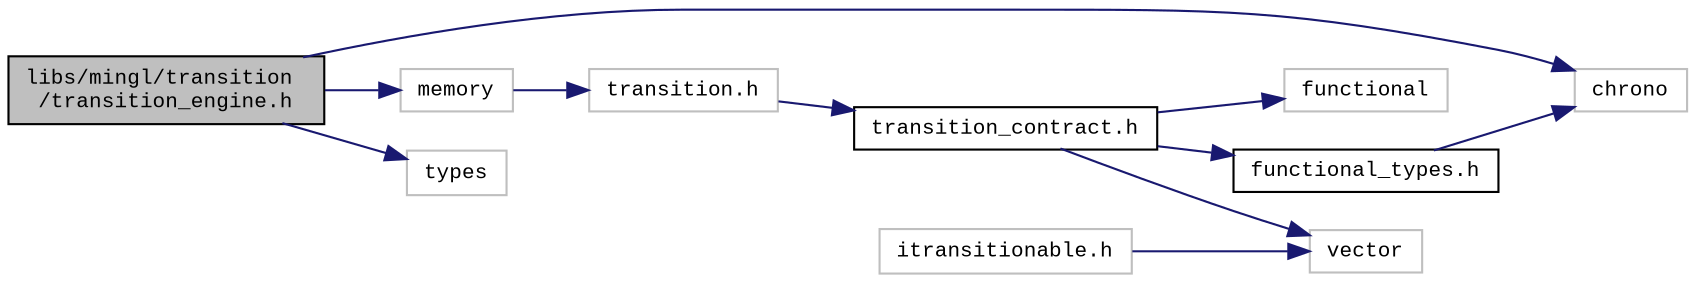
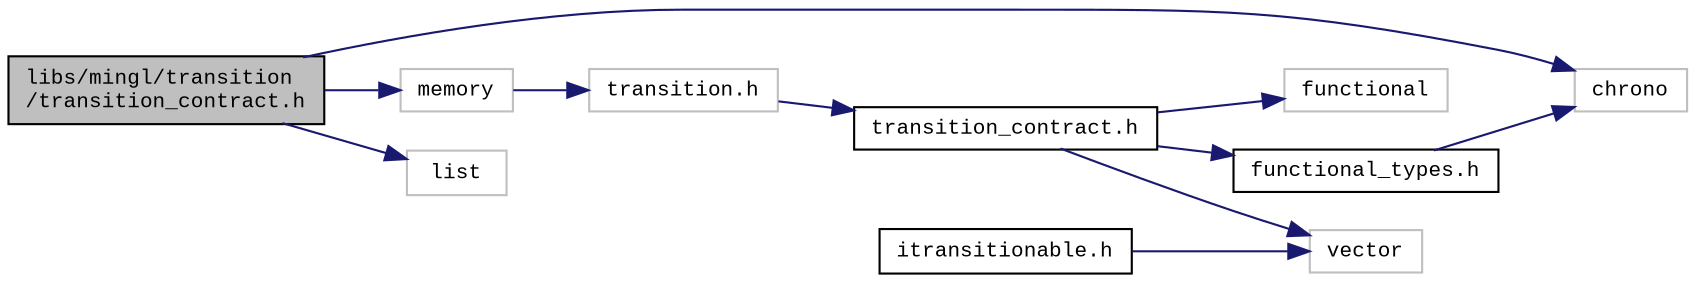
node "libs/mingl/transition /transition_engine.h": label "libs/mingl/transition /transition_engine.h" -> "libs/mingl/transition /transition_contract.h"
node "types": label "types" -> "list"
node "itransitionable.h": color grey75 -> black
